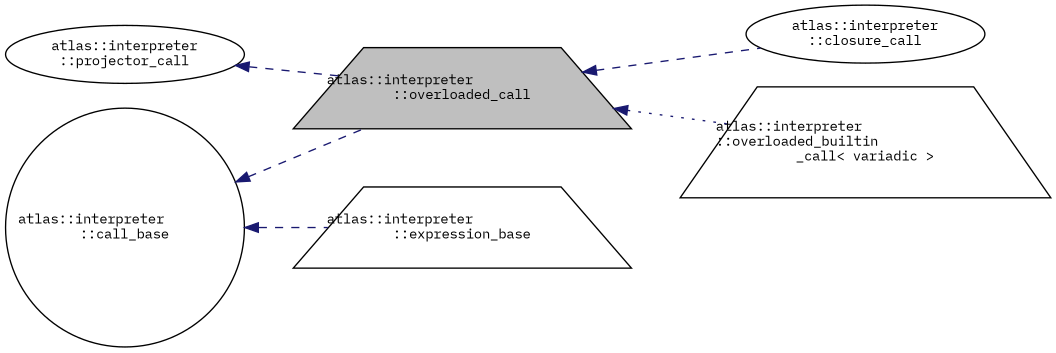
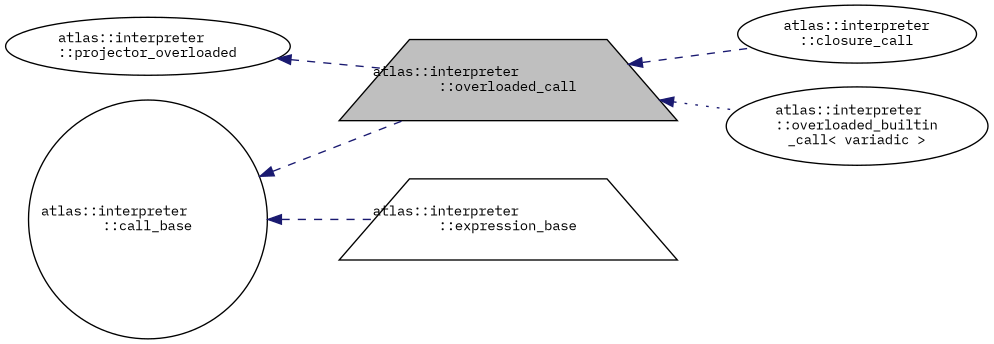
node "atlas::interpreter ::projector_call": label "atlas::interpreter ::projector_call" -> "atlas::interpreter ::projector_overloaded"
node "atlas::interpreter ::overloaded_builtin _call< variadic >": shape trapezium -> ellipse
